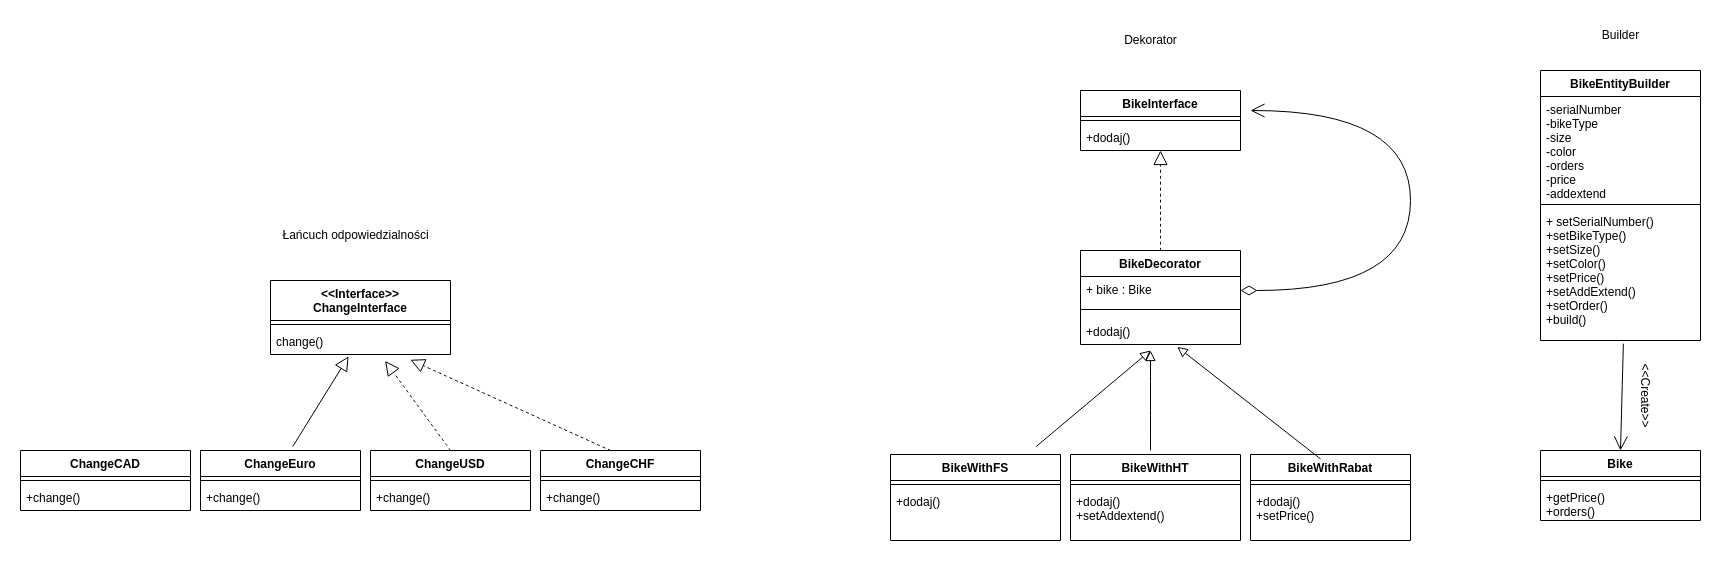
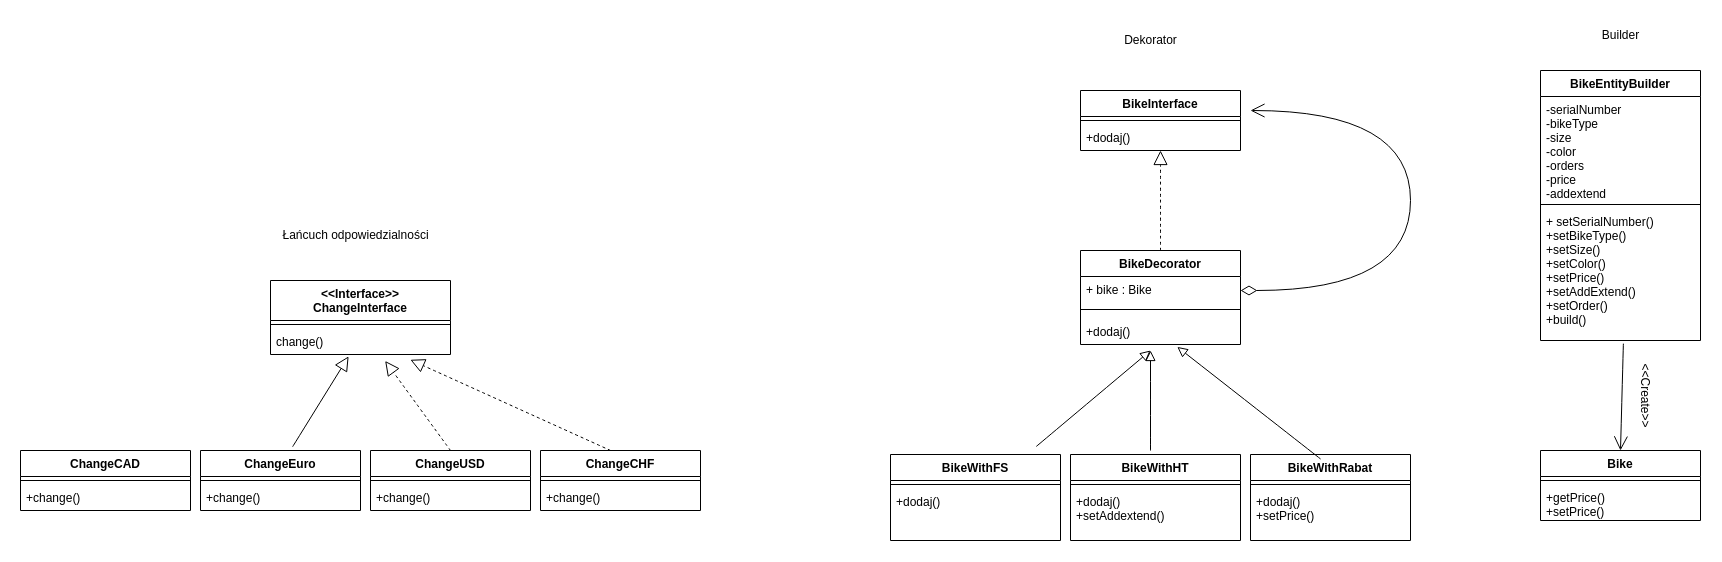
node "+getPrice() +orders()": label "+getPrice() +orders()" -> "+getPrice() +setPrice()"
